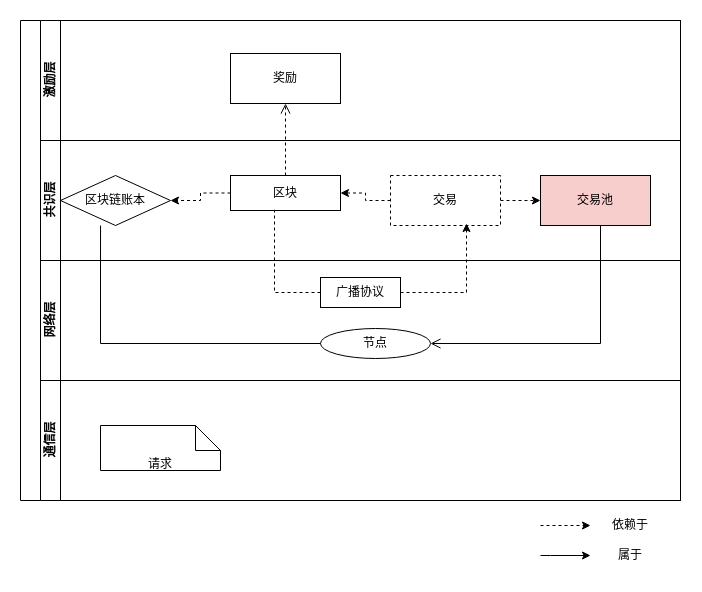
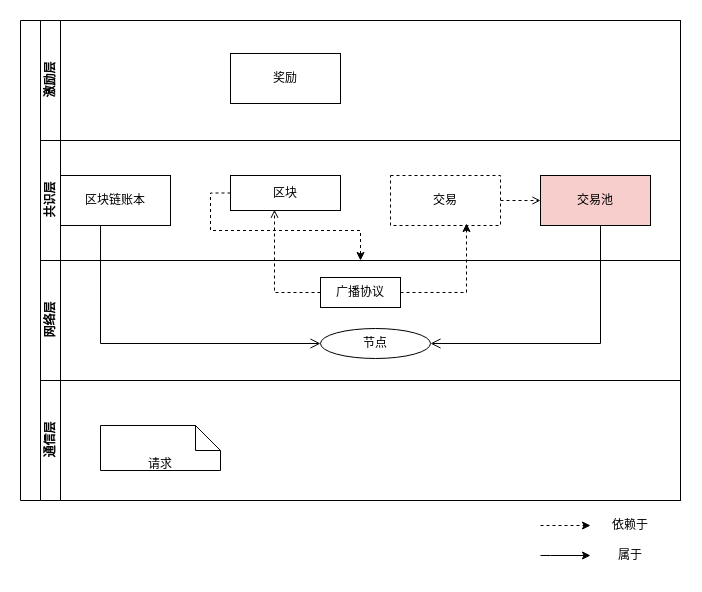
edge "区块" -> "奖励": removed
node "区块链账本": shape diamond -> rectangle
edge "区块" -> "区块链账本": now "区块" -> "共识层"
edge "交易" -> "区块": removed
edge "交易" -> "交易池": arrowhead classic -> open
edge "区块" -- "广播协议": arrowhead none -> open
edge "区块链账本" -- "节点": arrowhead none -> open
